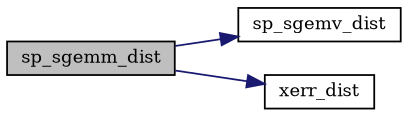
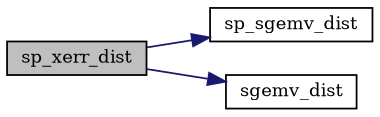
node "sp_sgemm_dist": label "sp_sgemm_dist" -> "sp_xerr_dist"
node "xerr_dist": label "xerr_dist" -> "sgemv_dist"
